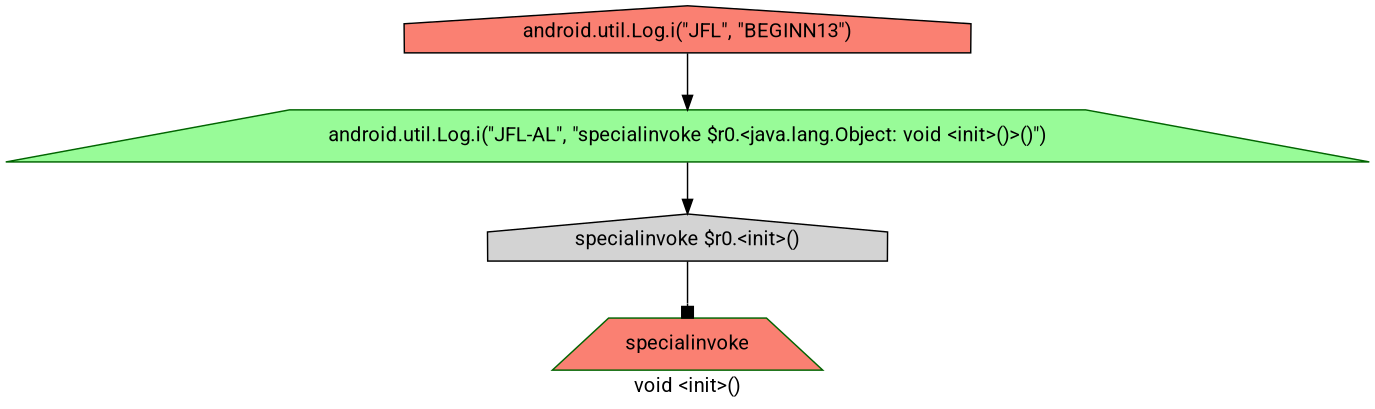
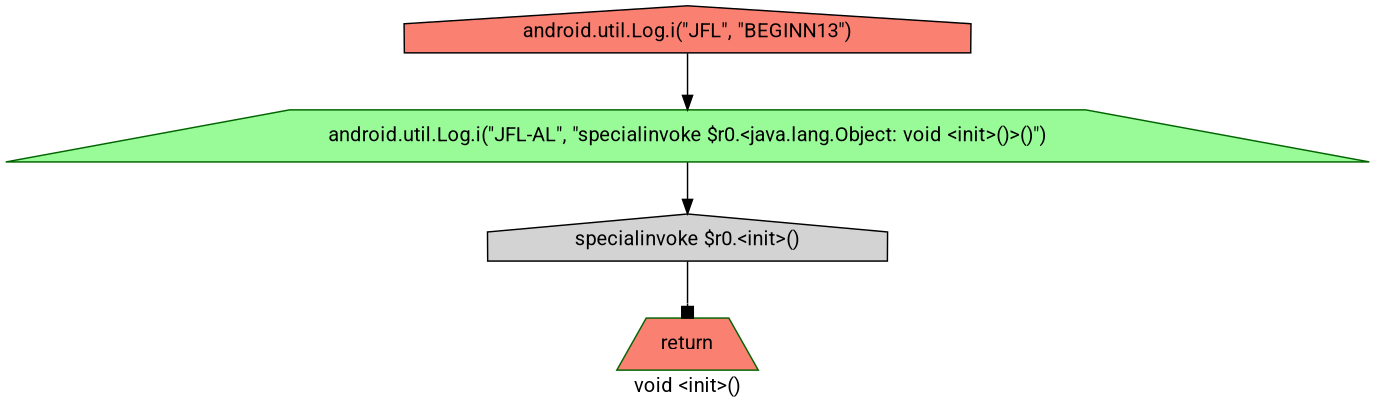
node "specialinvoke": label "specialinvoke" -> "return"
